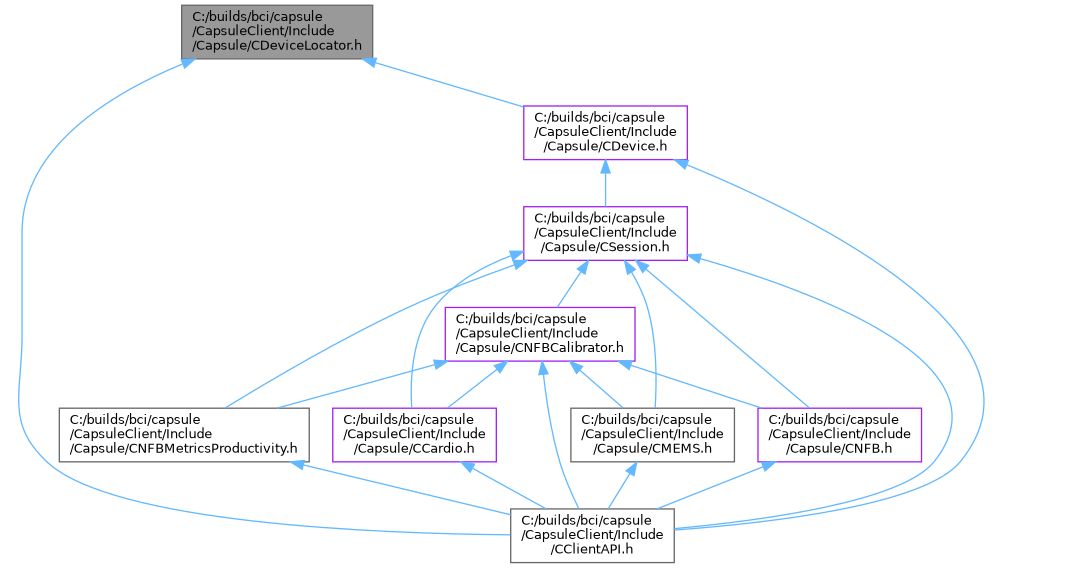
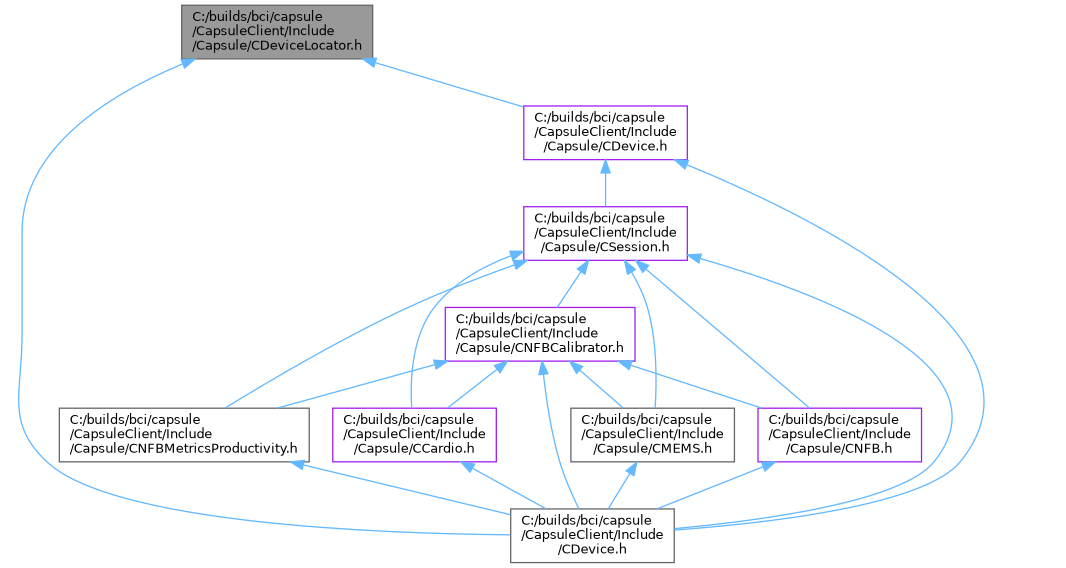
node "C:/builds/bci/capsule /CapsuleClient/Include /CClientAPI.h": label "C:/builds/bci/capsule /CapsuleClient/Include /CClientAPI.h" -> "C:/builds/bci/capsule /CapsuleClient/Include /CDevice.h"
